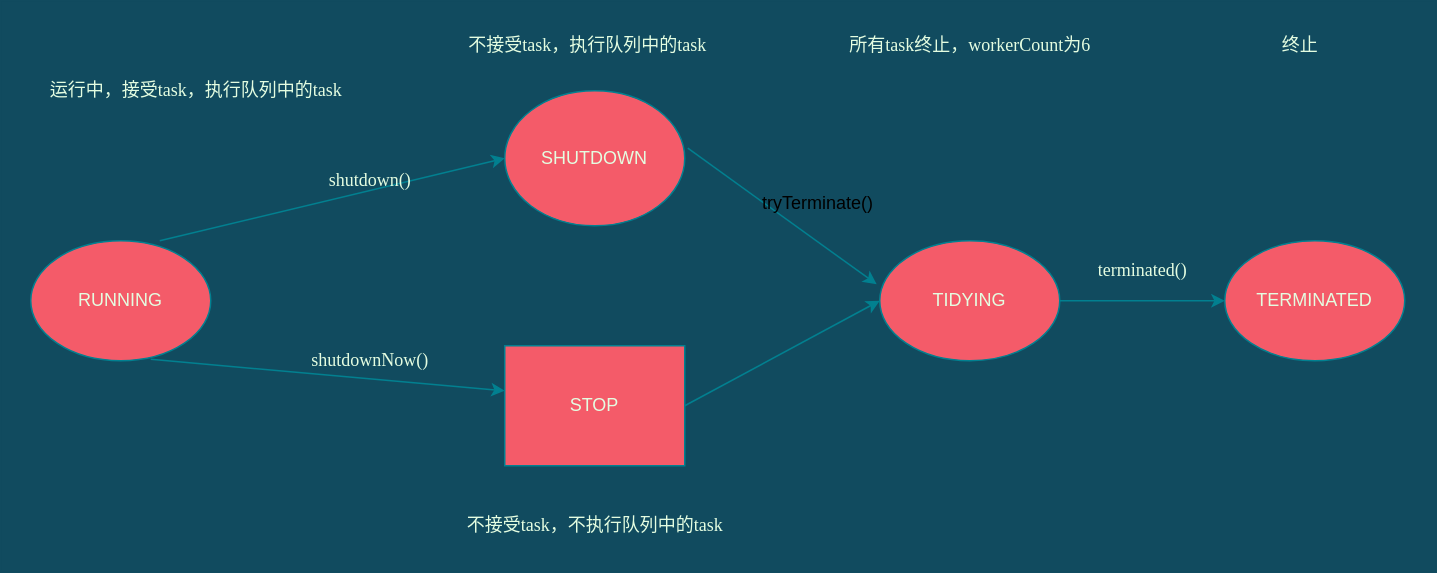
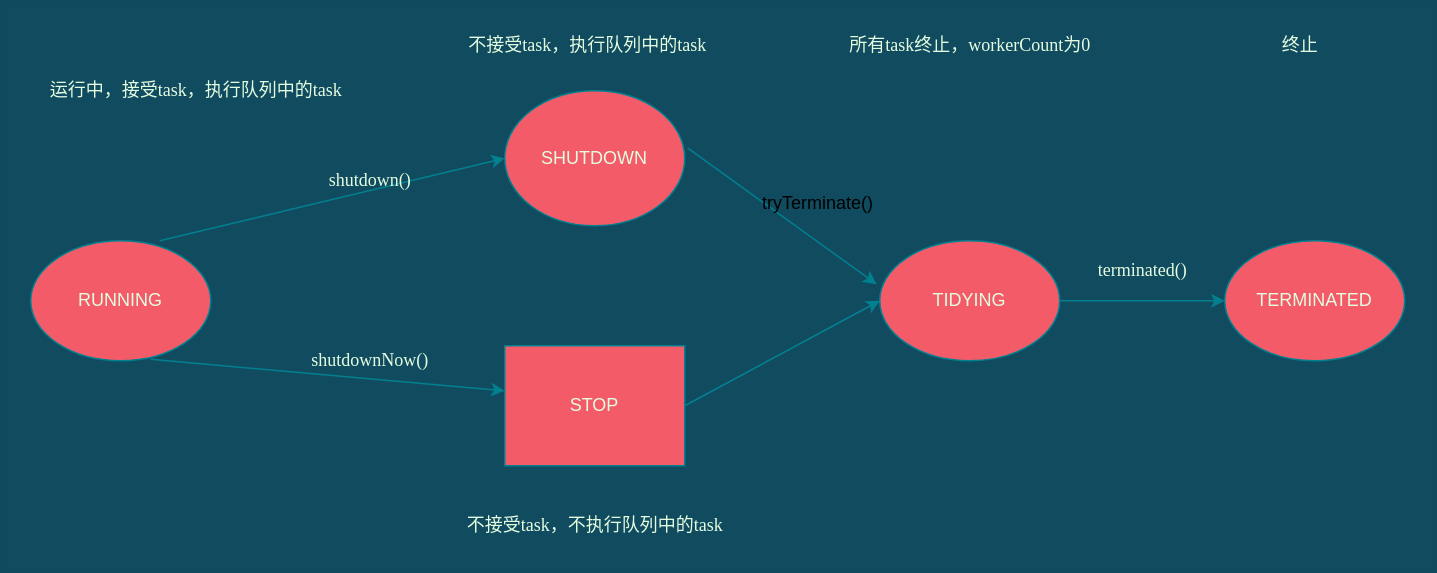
node "所有task终止，workerCount为6": label "所有task终止，workerCount为6" -> "所有task终止，workerCount为0"
